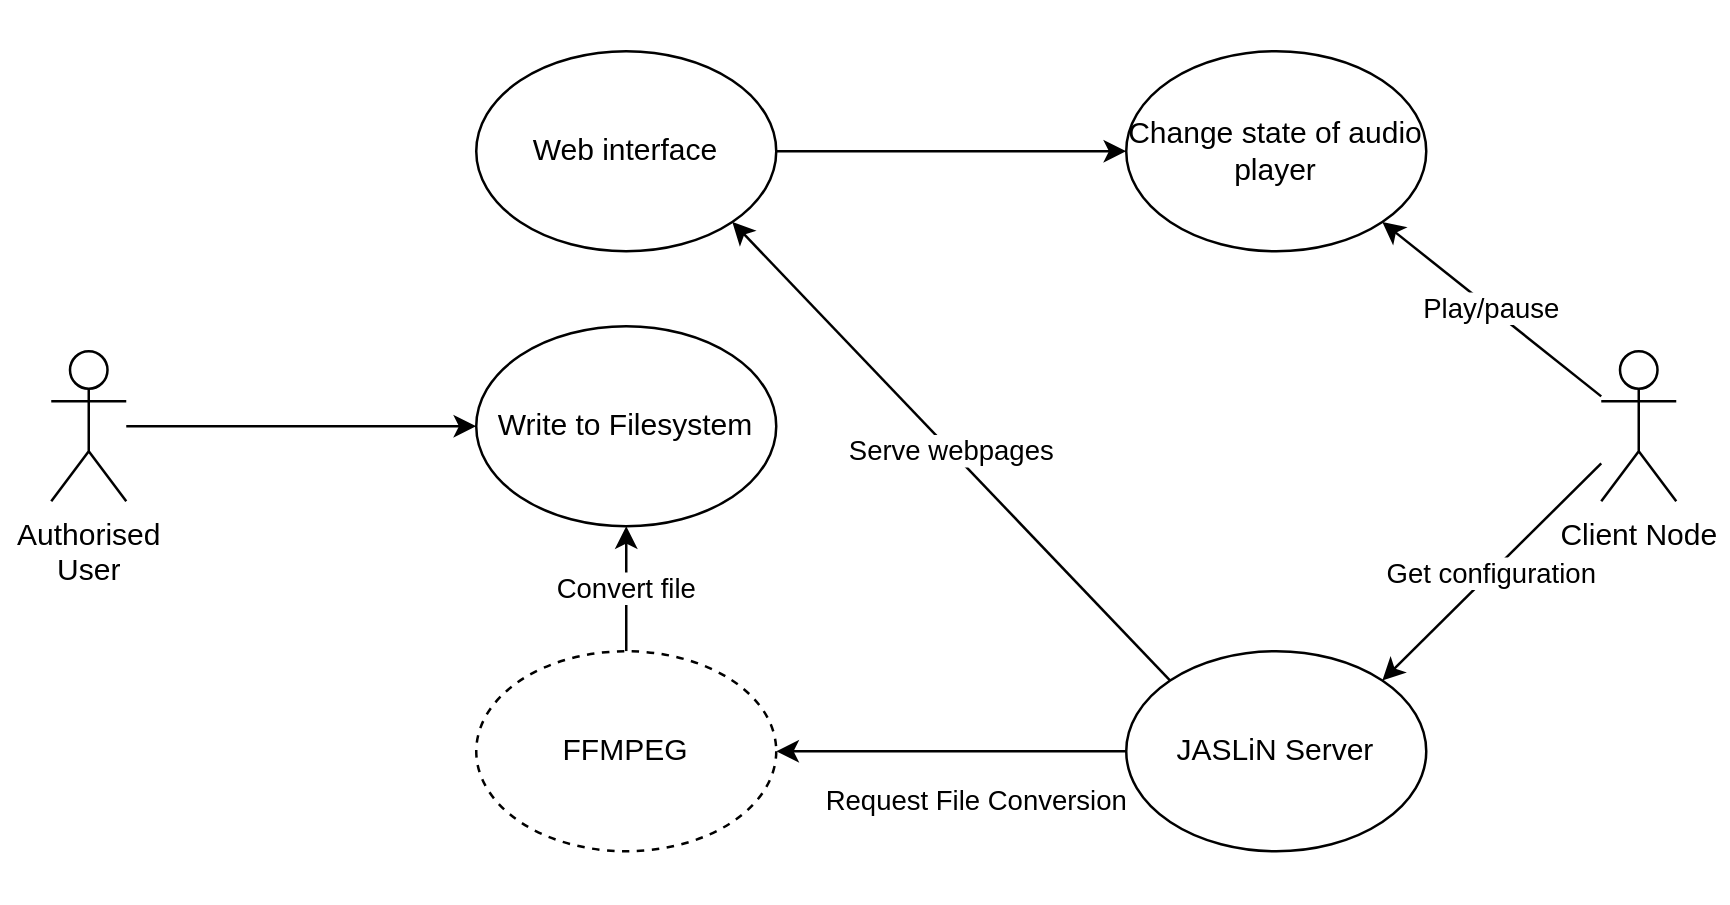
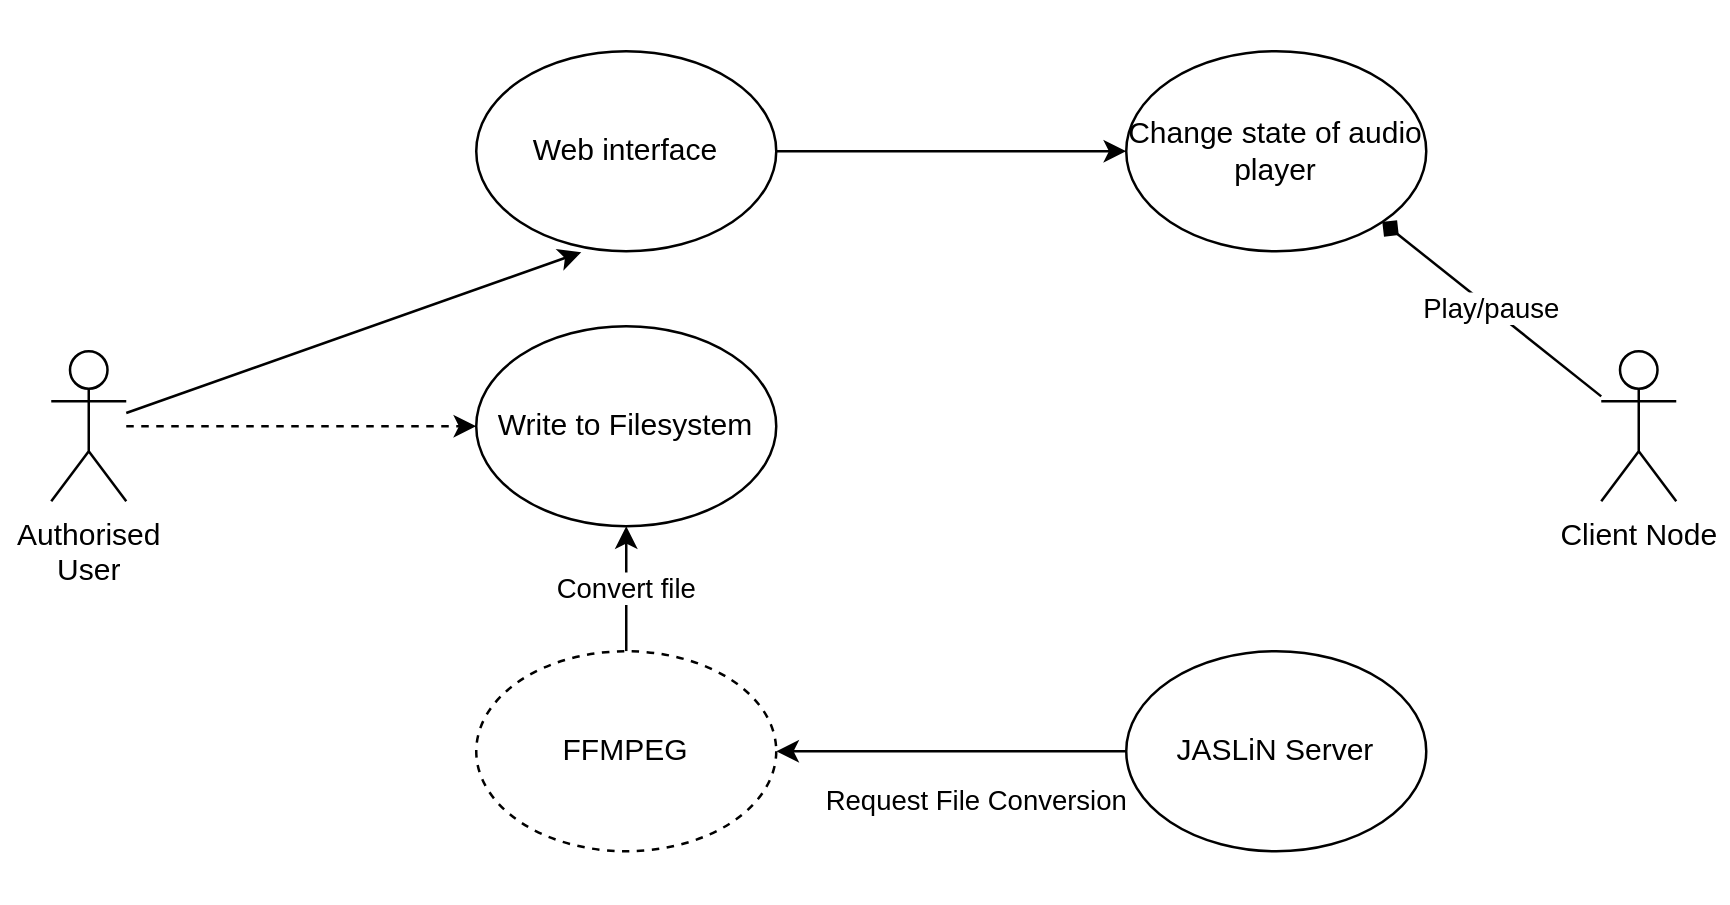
edge "Client Node" -> "Change state of audio player": arrowhead classic -> diamond
edge "Authorised User" -> "Web interface": added
edge "Authorised User" -> "Write to Filesystem": style solid -> dashed
edge "JASLiN Server" -> "Web interface": removed, label "Serve webpages"
edge "Client Node" -> "JASLiN Server": removed, label "Get configuration"
